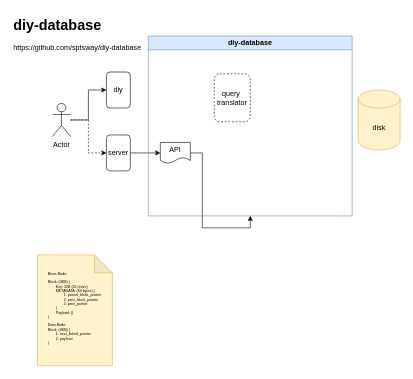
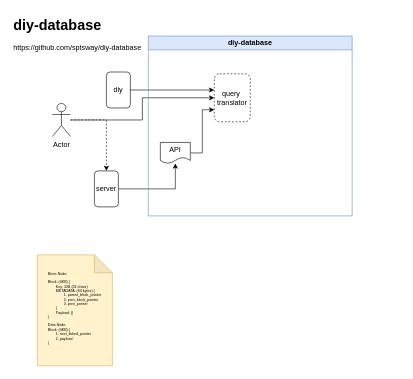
edge "diy" -> "query translator": added
edge "Actor" -> "diy": now "Actor" -> "query translator"
node "disk": removed
node "server": moved (119, 153) -> (107, 189)
edge "API" -> "diy-database": now "API" -> "query translator"
